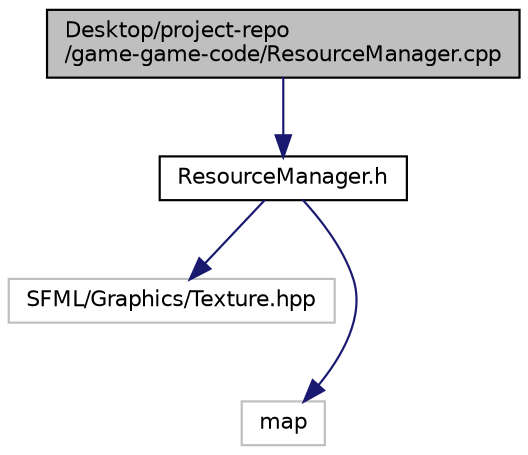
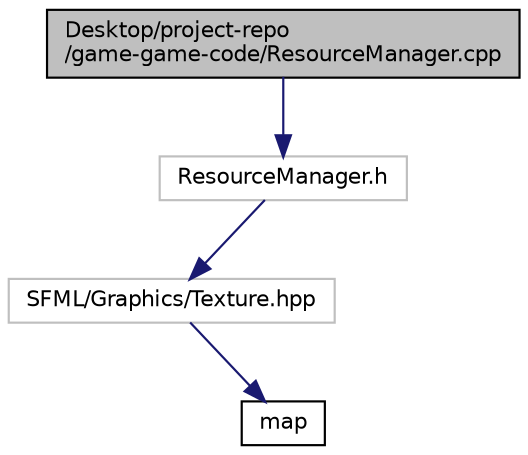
node "ResourceManager.h": color black -> grey75
edge "ResourceManager.h" -> "map": now "SFML/Graphics/Texture.hpp" -> "map"
node "map": color grey75 -> black
